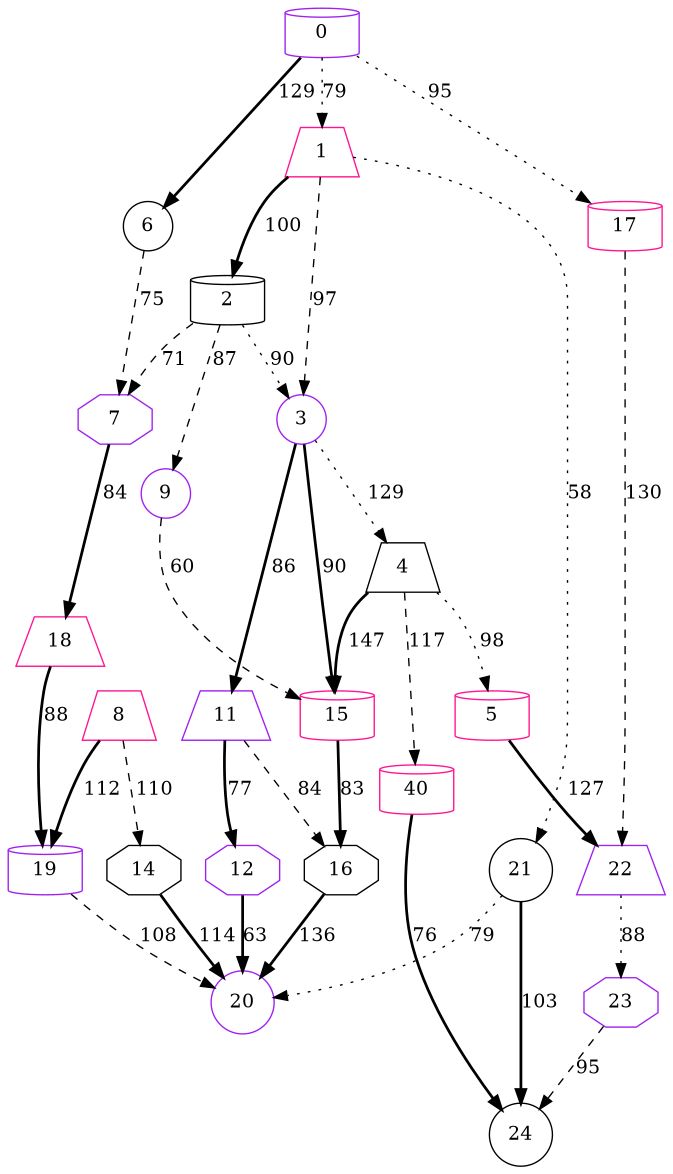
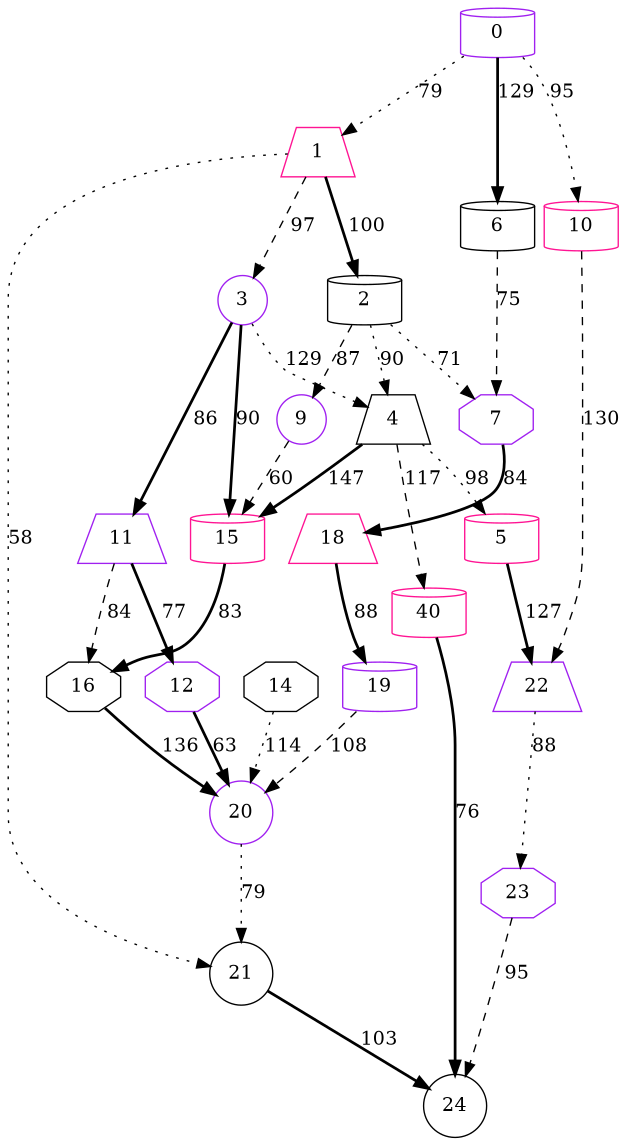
node "6": shape circle -> cylinder
node "17": label "17" -> "10"
edge "2" -> "7": style dashed -> dotted
edge "2" -> "3": now "2" -> "4"
node "8": removed
edge "14" -> "20": style bold -> dotted
edge "21" -> "20": reversed
